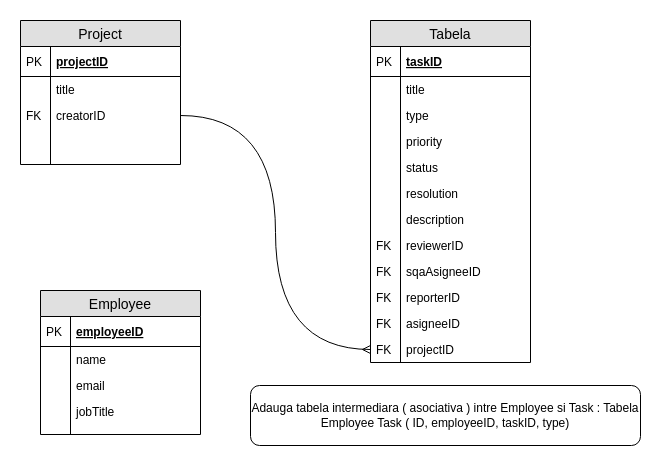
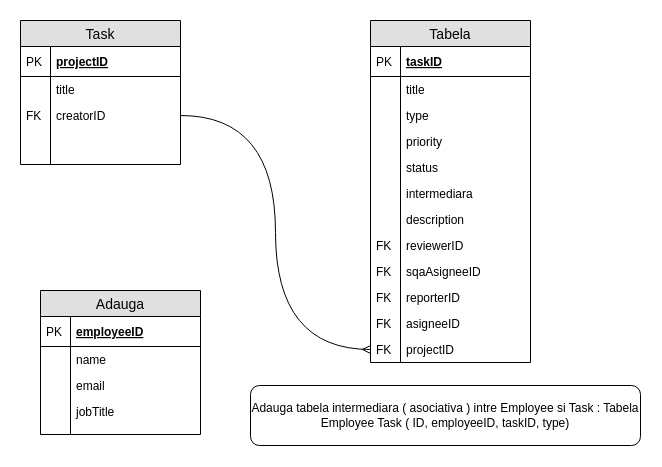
node "Project": label "Project" -> "Task"
node "resolution": label "resolution" -> "intermediara"
node "Employee": label "Employee" -> "Adauga"
